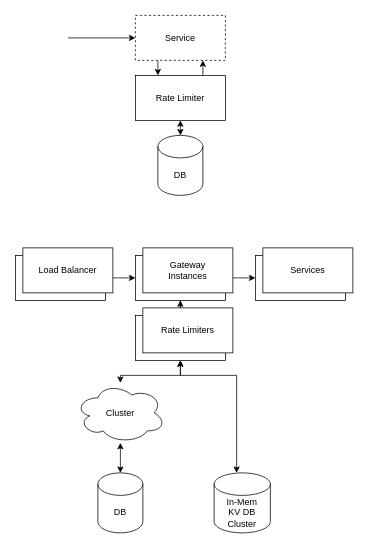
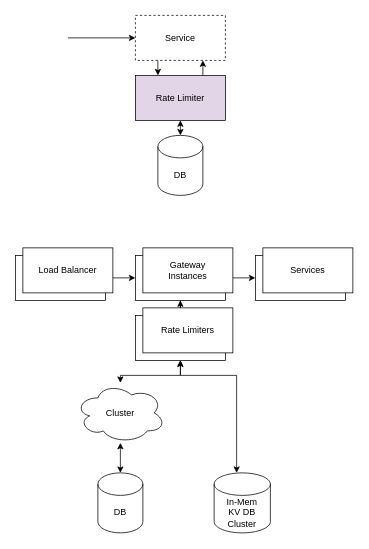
node "Rate Limiter": fillcolor #ffffff -> #e1d5e7
